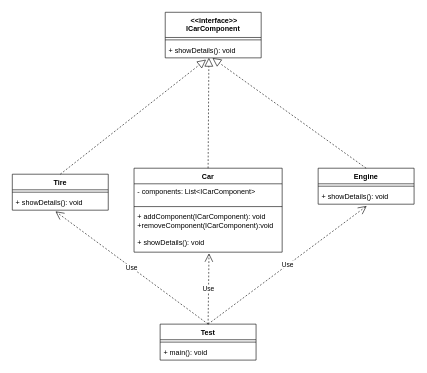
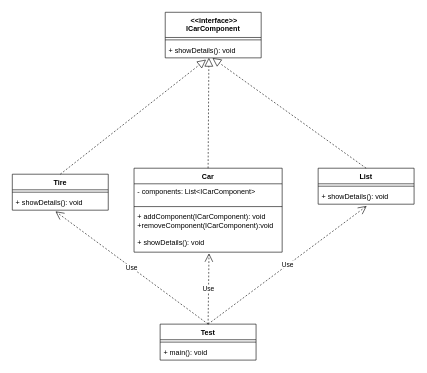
node "Engine": label "Engine" -> "List"
